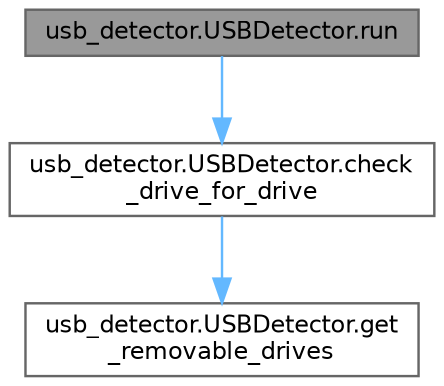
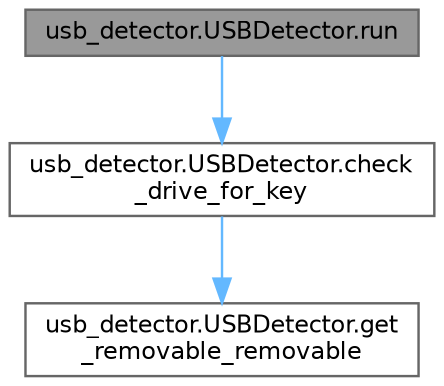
node "usb_detector.USBDetector.check _drive_for_drive": label "usb_detector.USBDetector.check _drive_for_drive" -> "usb_detector.USBDetector.check _drive_for_key"
node "usb_detector.USBDetector.get _removable_drives": label "usb_detector.USBDetector.get _removable_drives" -> "usb_detector.USBDetector.get _removable_removable"
